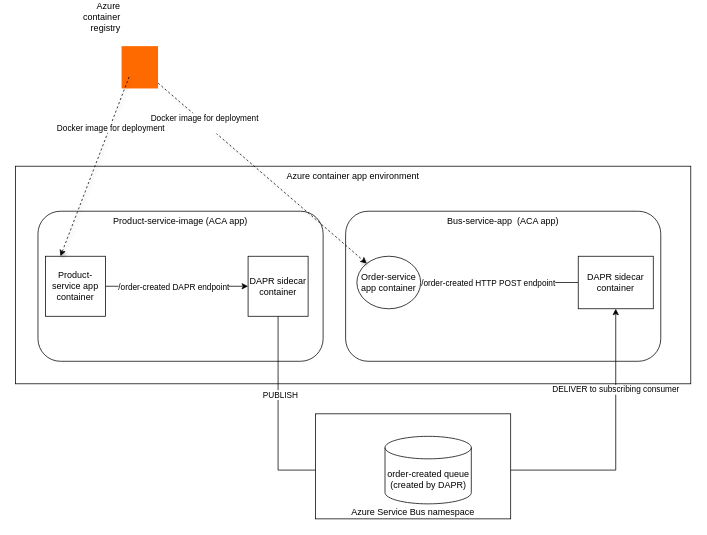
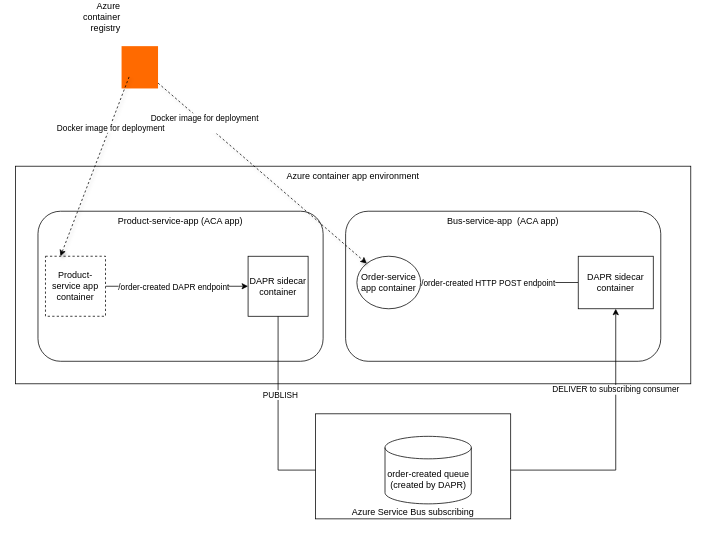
node "Product-service-image (ACA app)": label "Product-service-image (ACA app)" -> "Product-service-app (ACA app)"
node "Product-service app container": style solid -> dashed
node "Azure Service Bus namespace": label "Azure Service Bus namespace" -> "Azure Service Bus subscribing"
